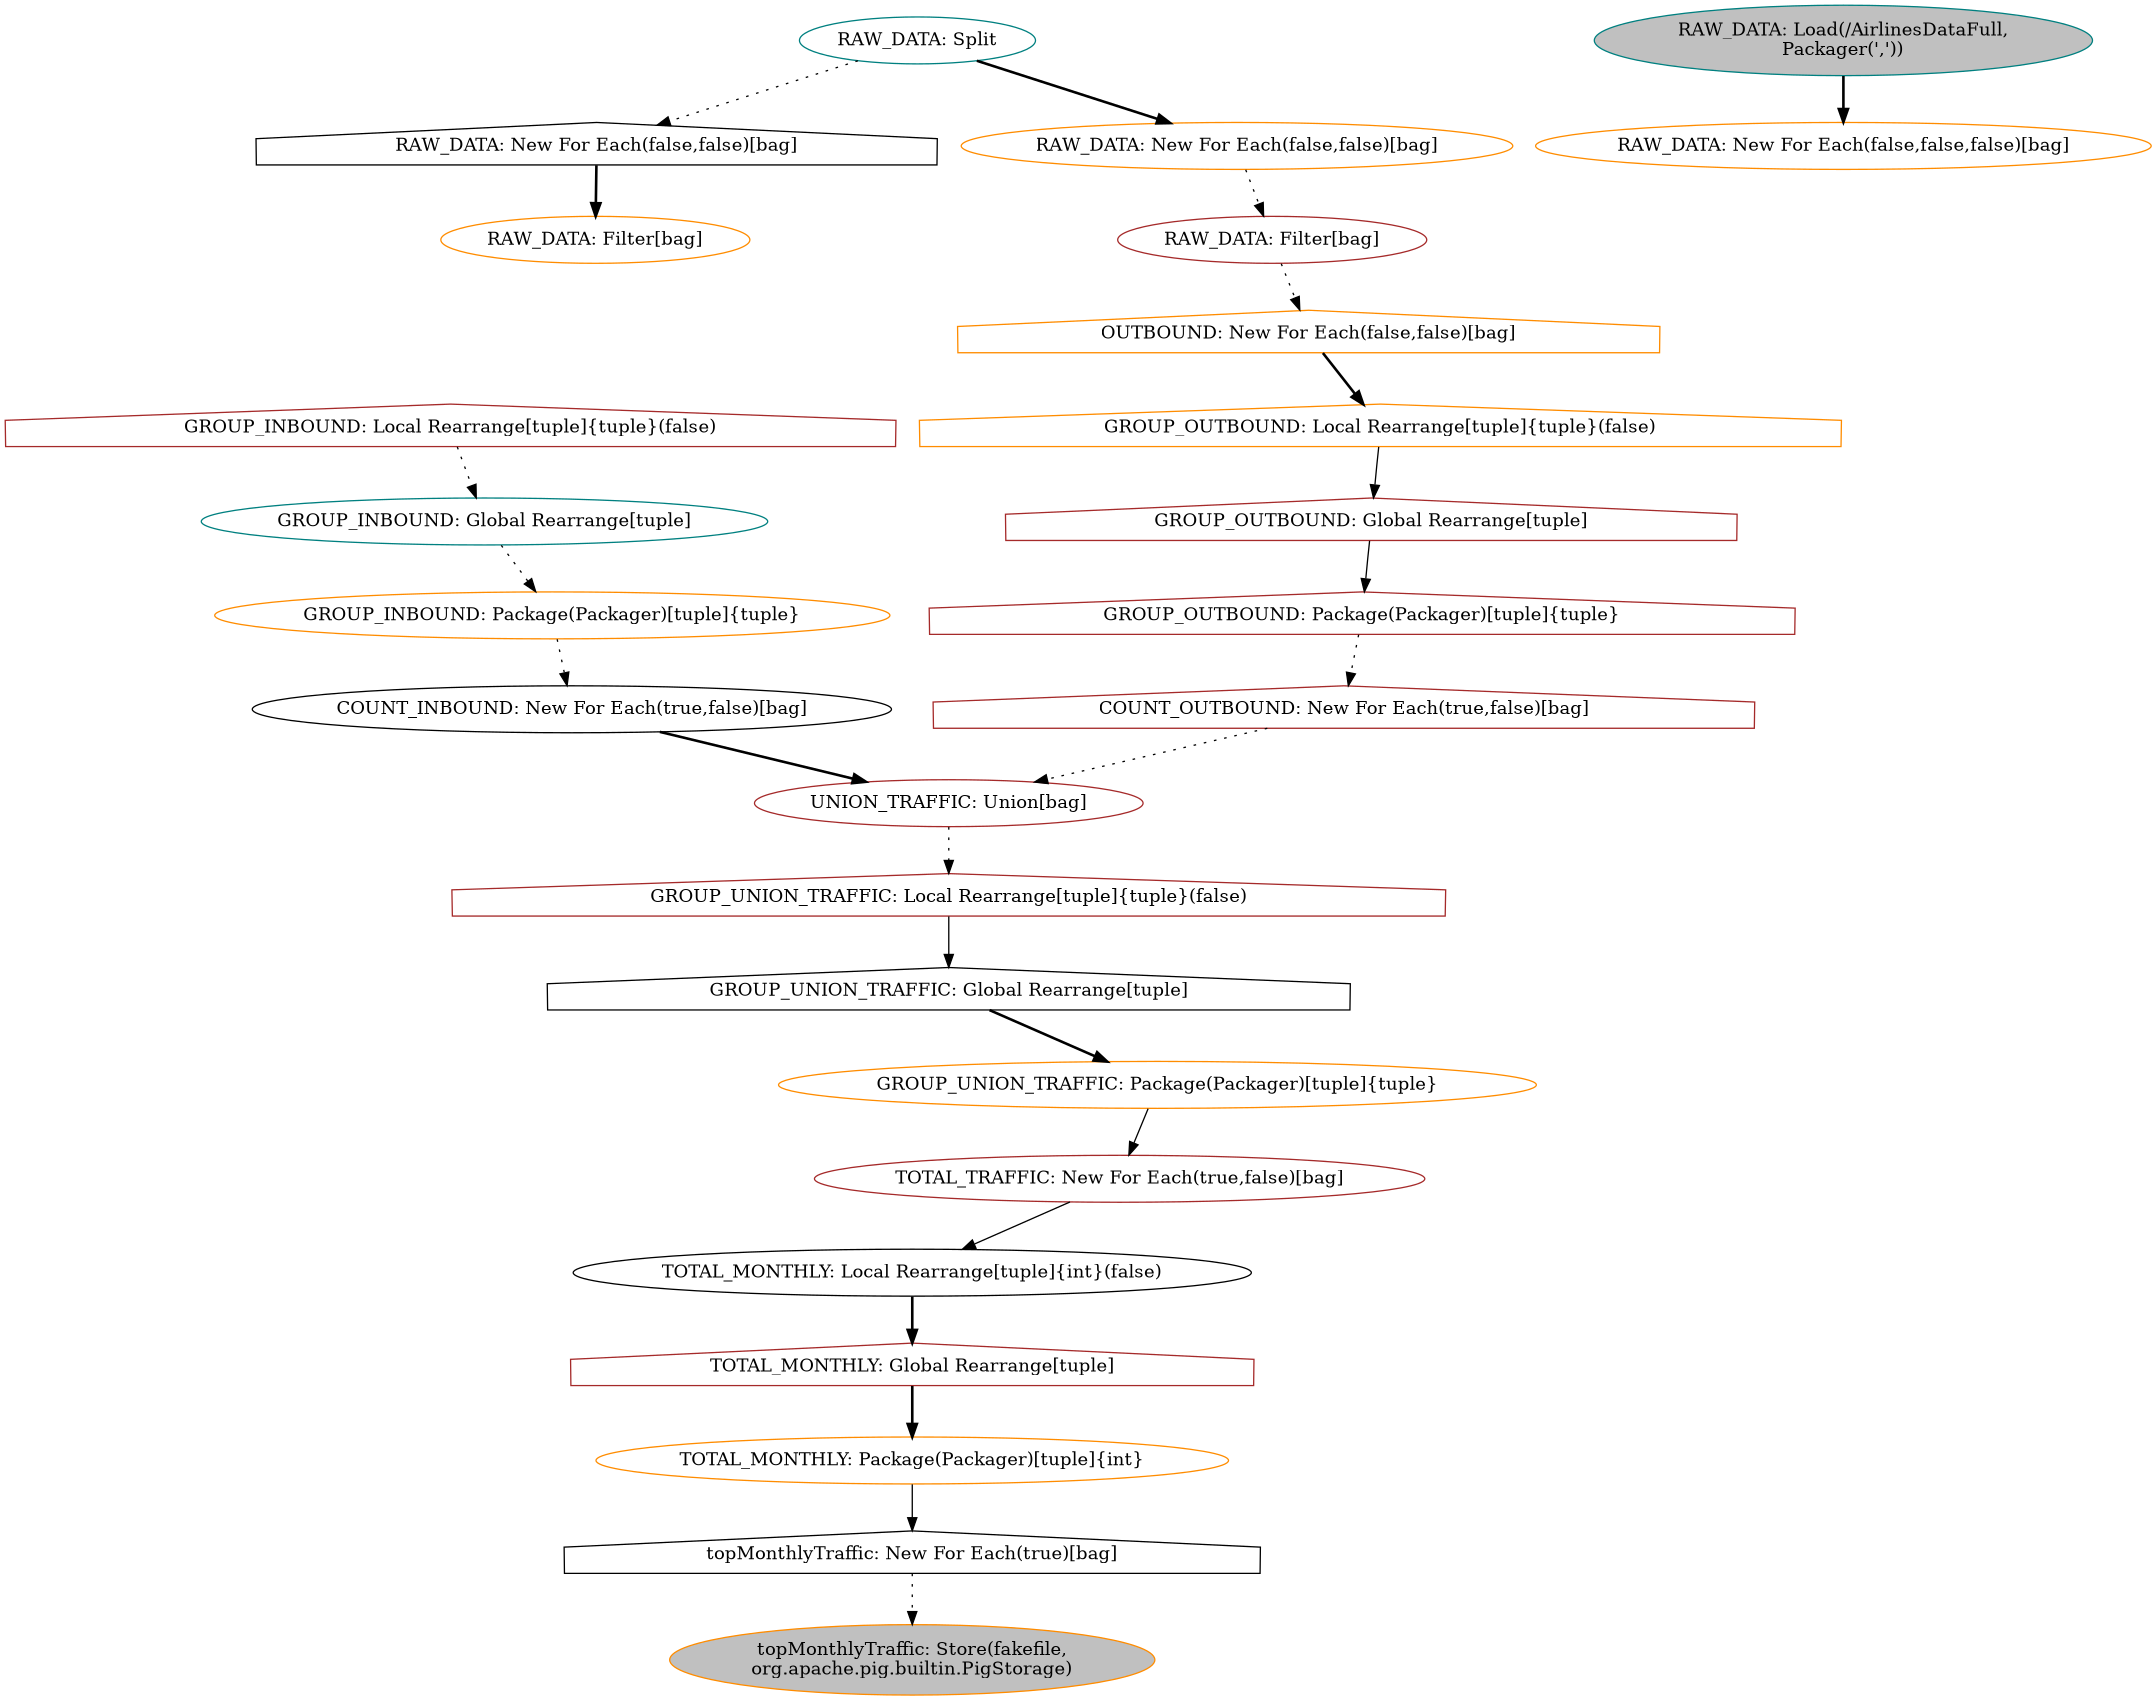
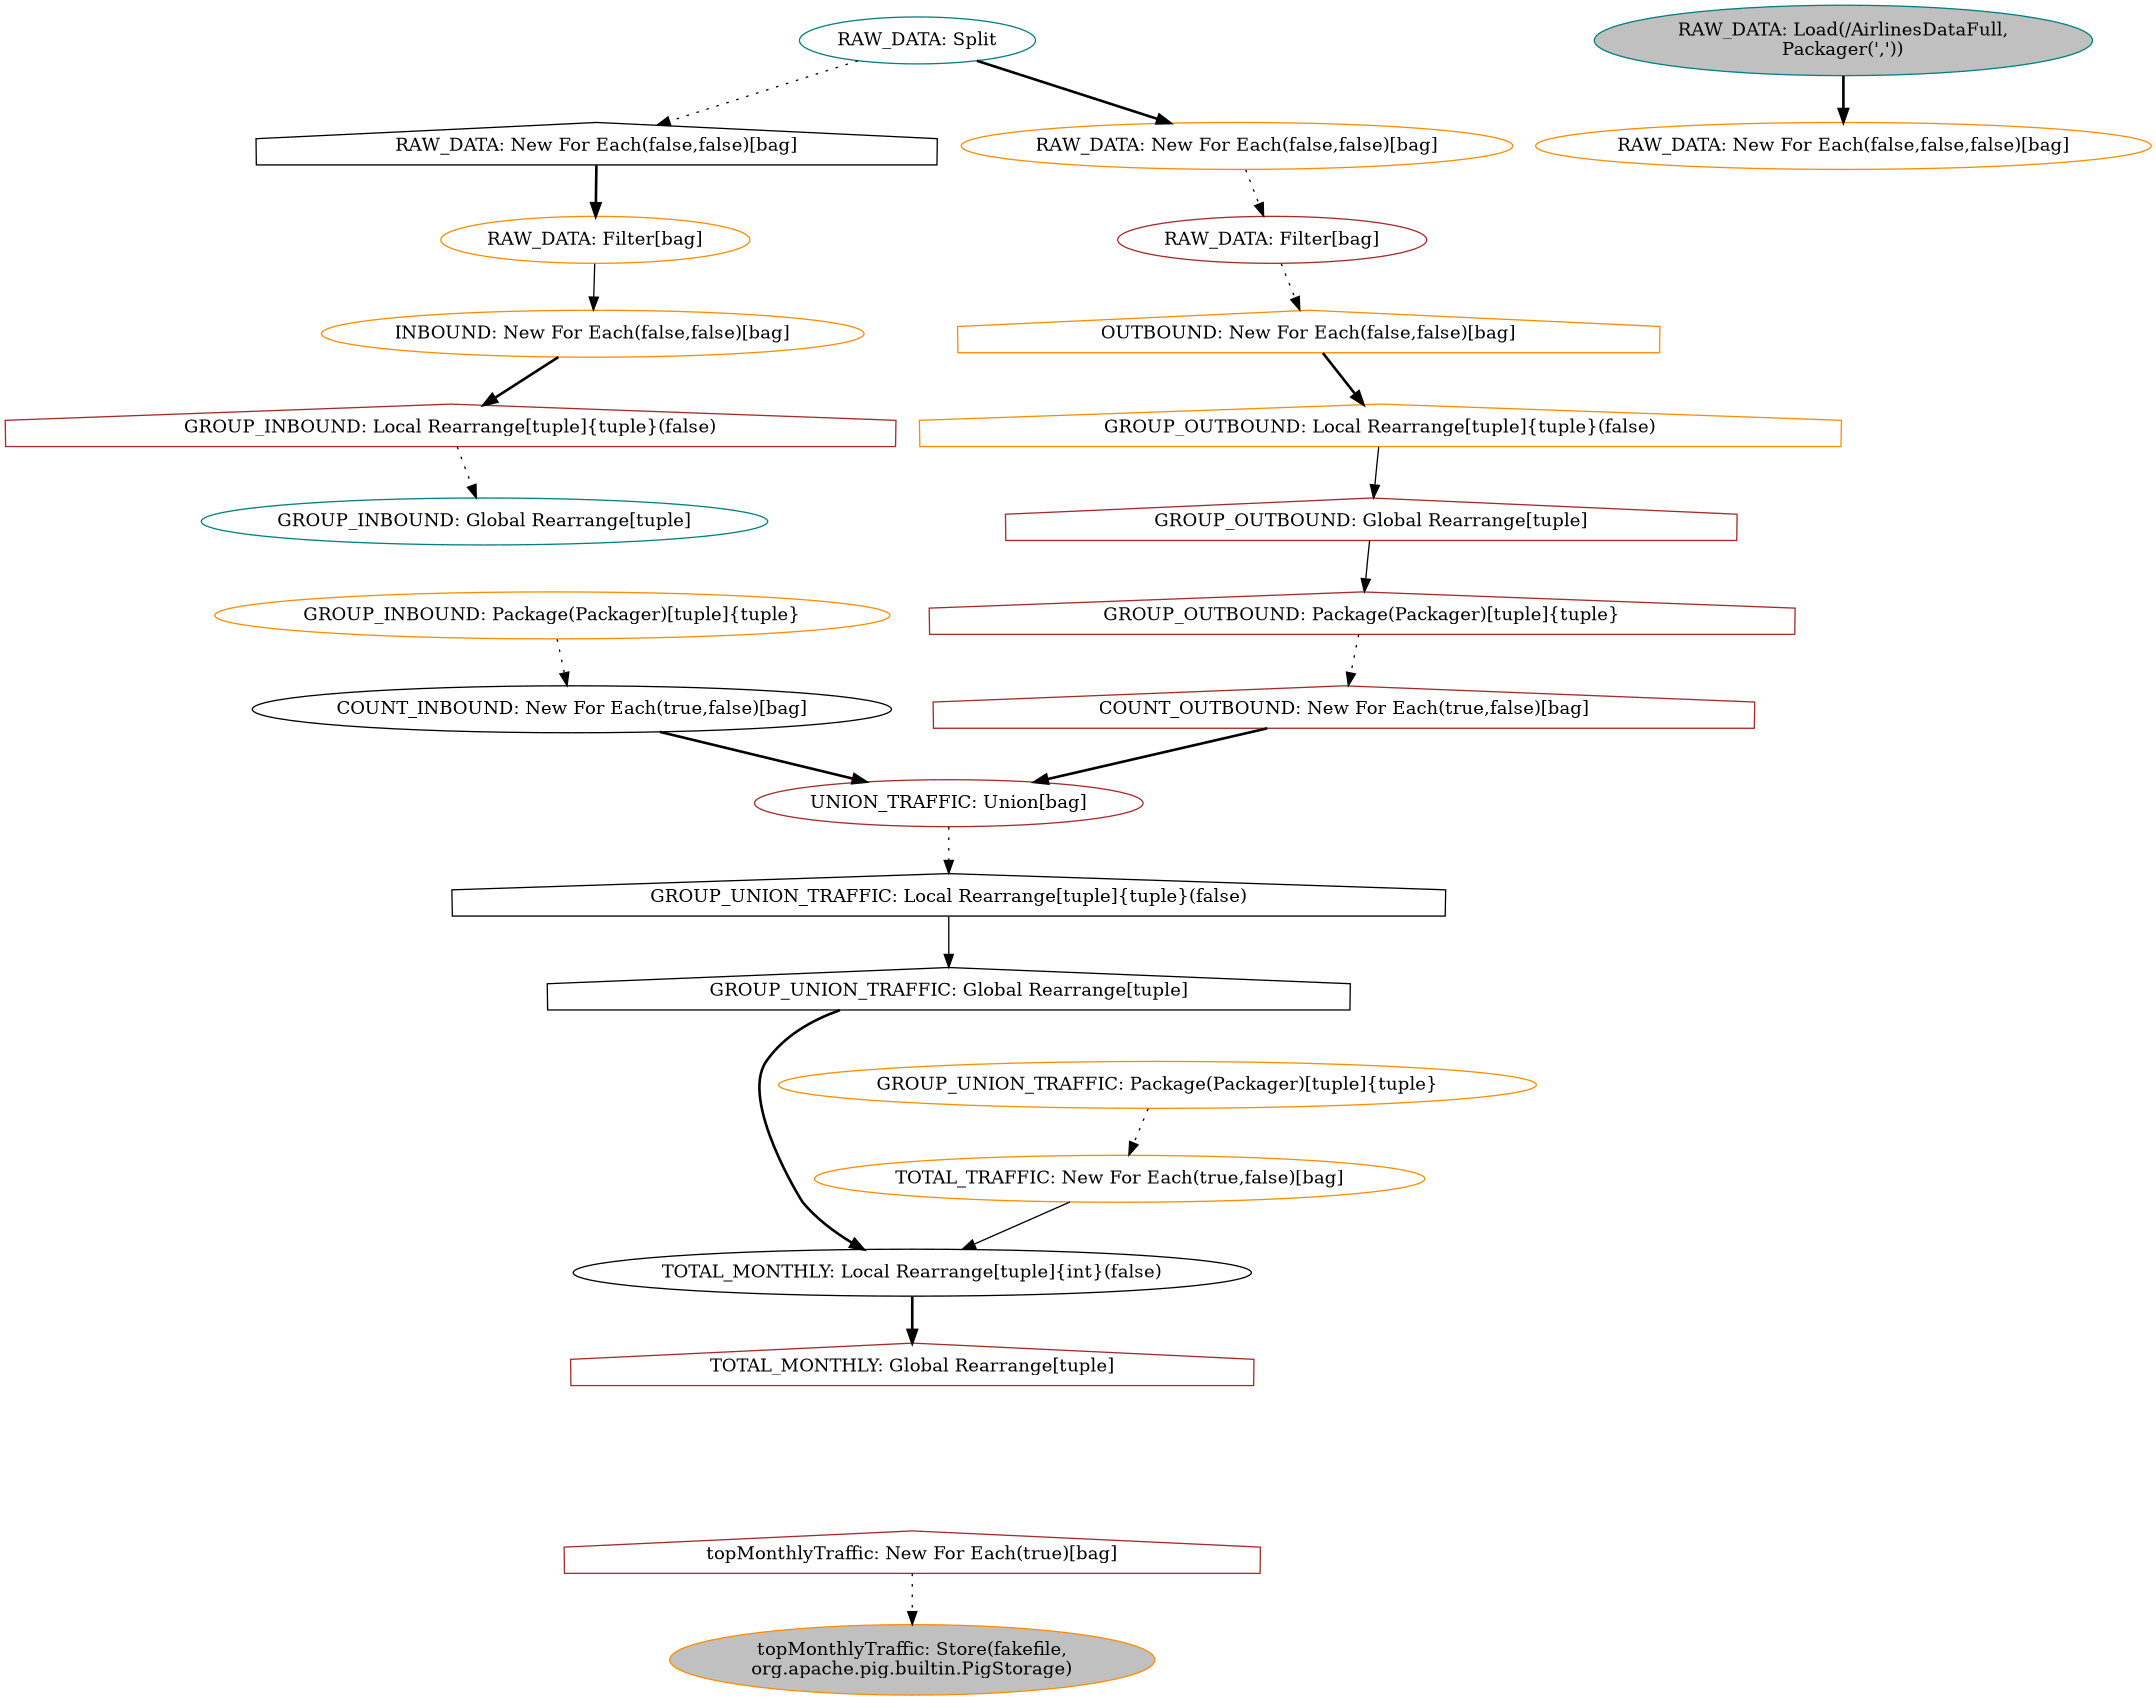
node "INBOUND: New For Each(false,false)[bag]": added
edge "GROUP_INBOUND: Global Rearrange[tuple]" -> "GROUP_INBOUND: Package(Packager)[tuple]{tuple}": removed
edge "COUNT_OUTBOUND: New For Each(true,false)[bag]" -> "UNION_TRAFFIC: Union[bag]": style dotted -> bold
node "GROUP_UNION_TRAFFIC: Local Rearrange[tuple]{tuple}(false)": color brown -> black
edge "GROUP_UNION_TRAFFIC: Global Rearrange[tuple]" -> "GROUP_UNION_TRAFFIC: Package(Packager)[tuple]{tuple}": now "GROUP_UNION_TRAFFIC: Global Rearrange[tuple]" -> "TOTAL_MONTHLY: Local Rearrange[tuple]{int}(false)"
edge "GROUP_UNION_TRAFFIC: Package(Packager)[tuple]{tuple}" -> "TOTAL_TRAFFIC: New For Each(true,false)[bag]": style solid -> dotted
node "TOTAL_TRAFFIC: New For Each(true,false)[bag]": color brown -> darkorange
node "TOTAL_MONTHLY: Package(Packager)[tuple]{int}": removed
node "topMonthlyTraffic: New For Each(true)[bag]": color black -> brown
